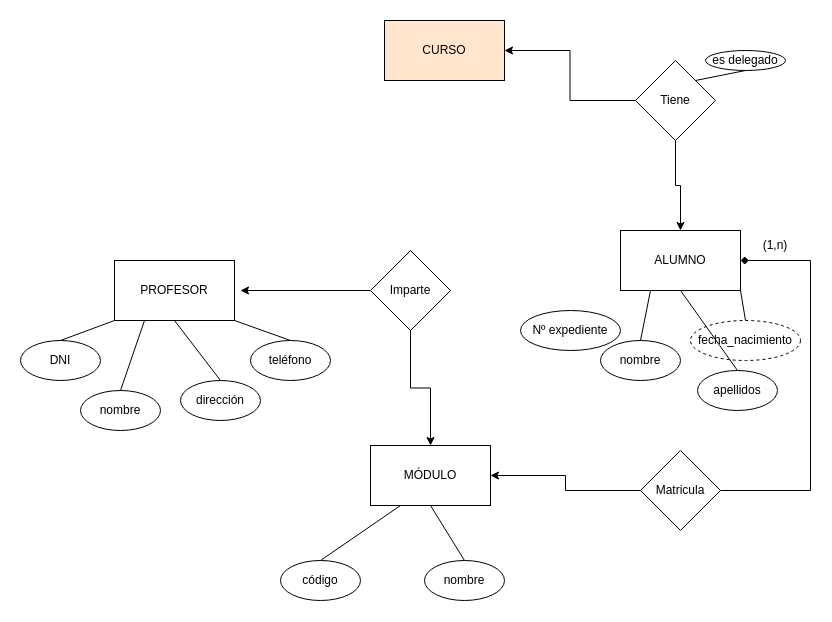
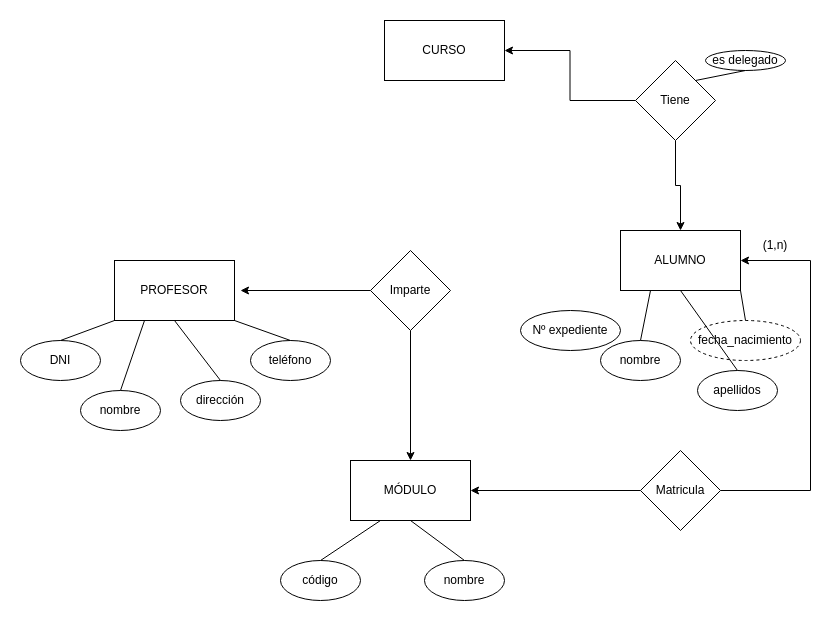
node "CURSO": fillcolor #ffe6cc -> #ffffff
edge "Matricula" -> "ALUMNO": arrowhead diamond -> classic
node "MÓDULO": moved (431, 476) -> (411, 491)
